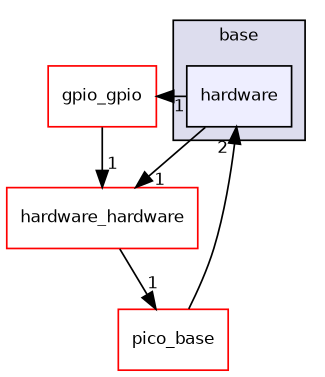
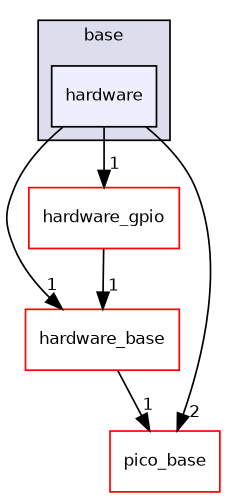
node "gpio_gpio": label "gpio_gpio" -> "hardware_gpio"
node "hardware_hardware": label "hardware_hardware" -> "hardware_base"
edge "pico_base" -> "hardware": reversed
